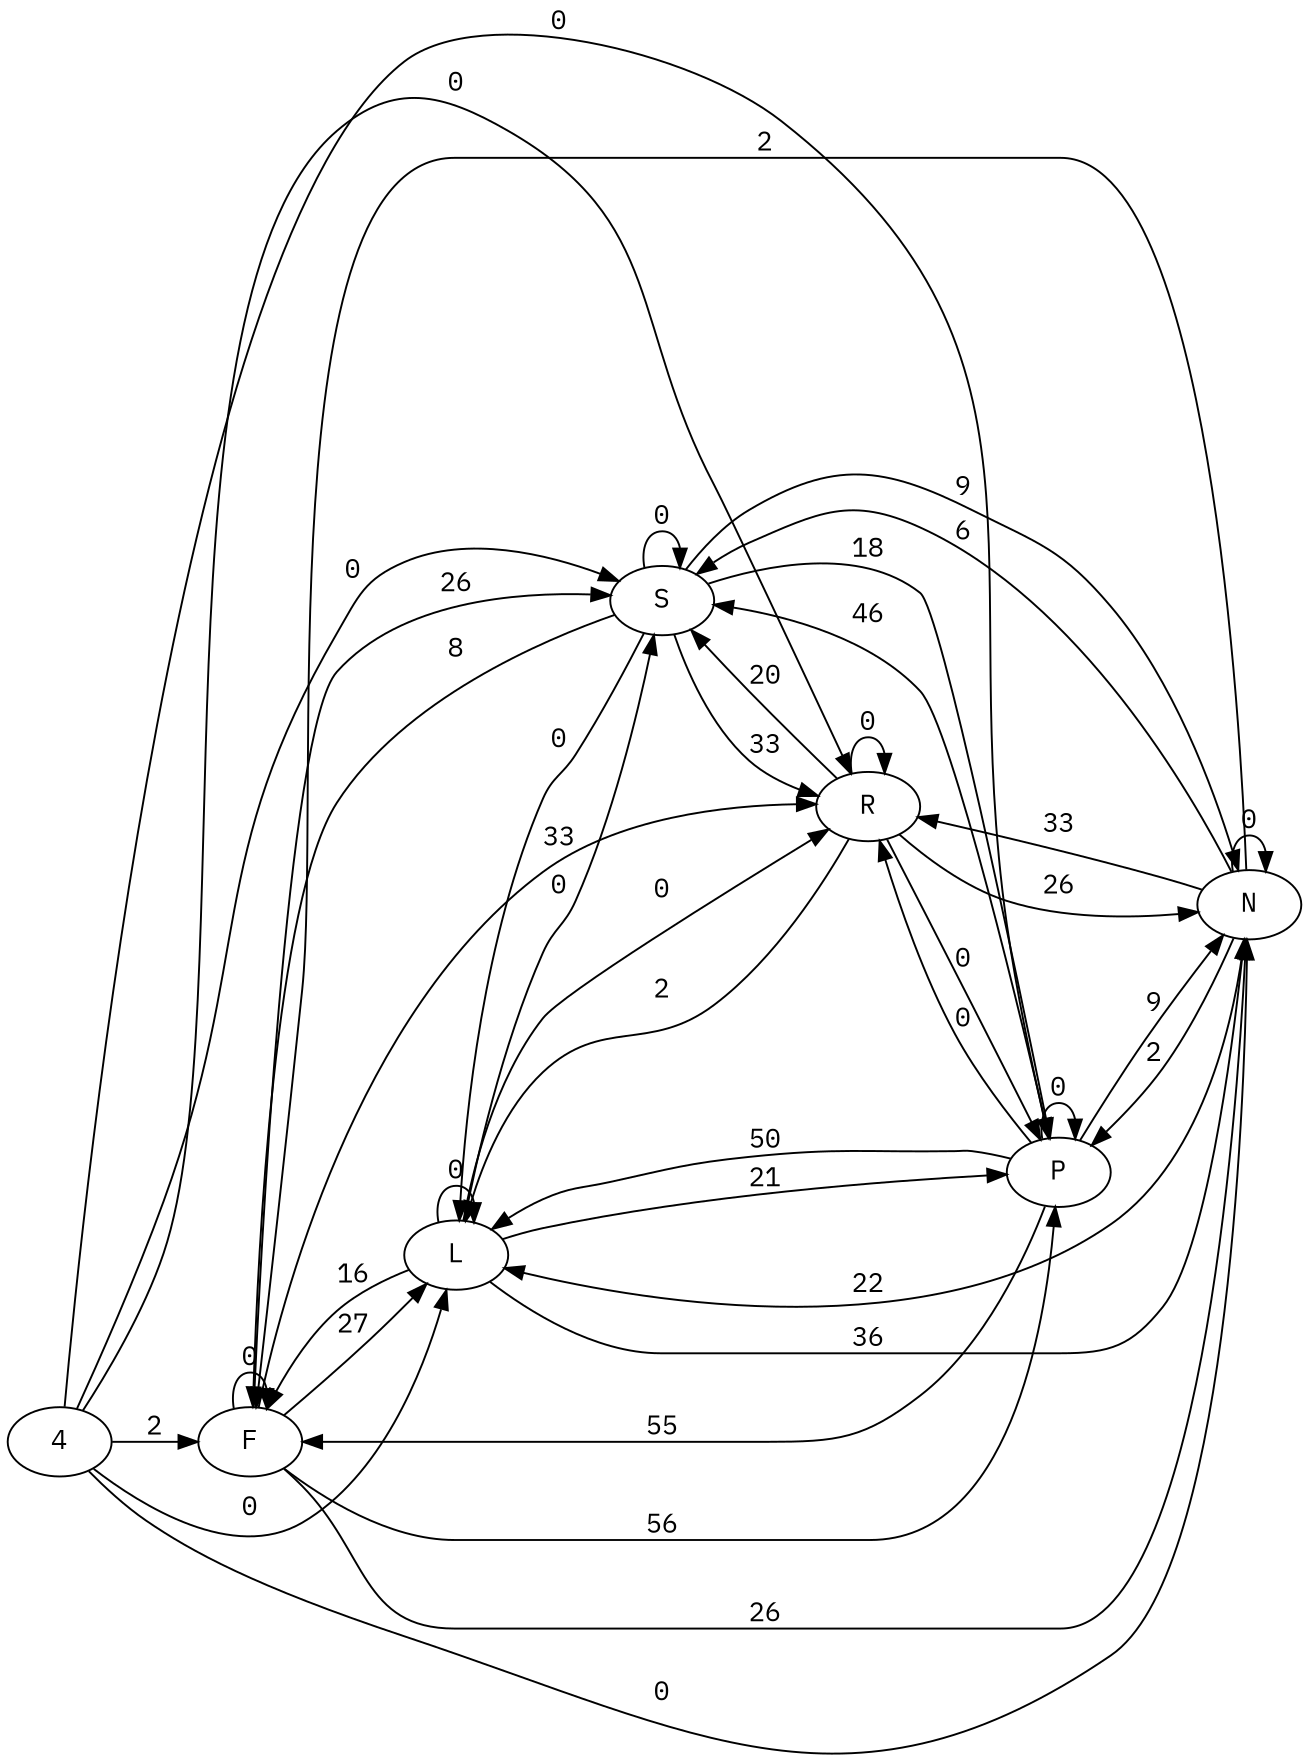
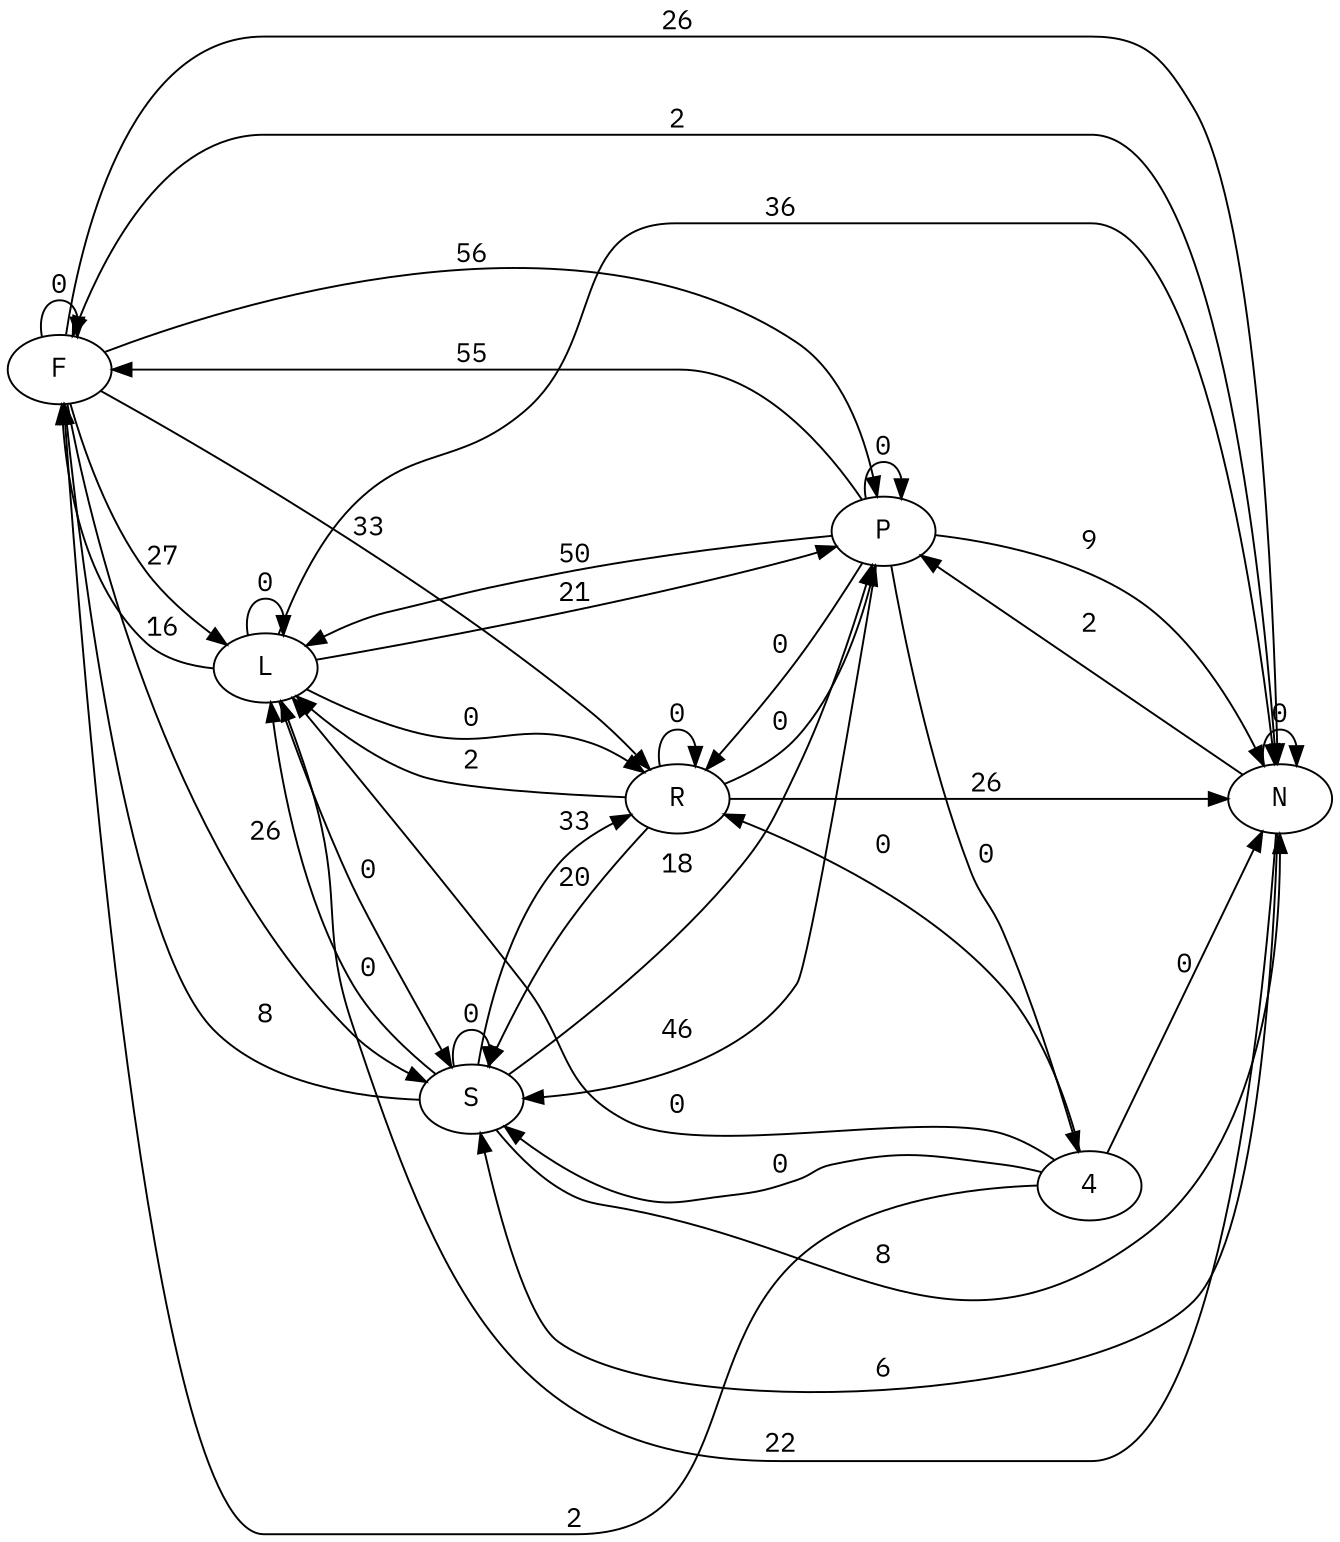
edge "4" -> "P": reversed
edge "S" -> "N": label "9" -> "8"
edge "N" -> "R": removed, label "33"
